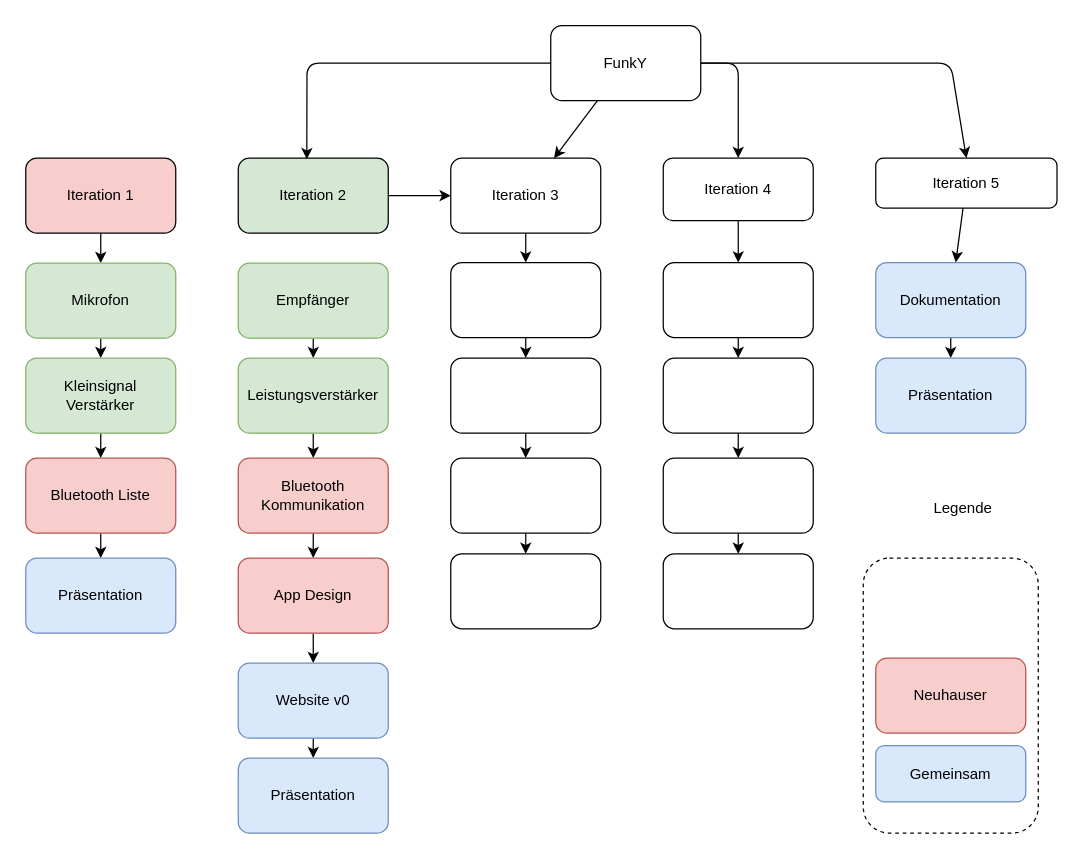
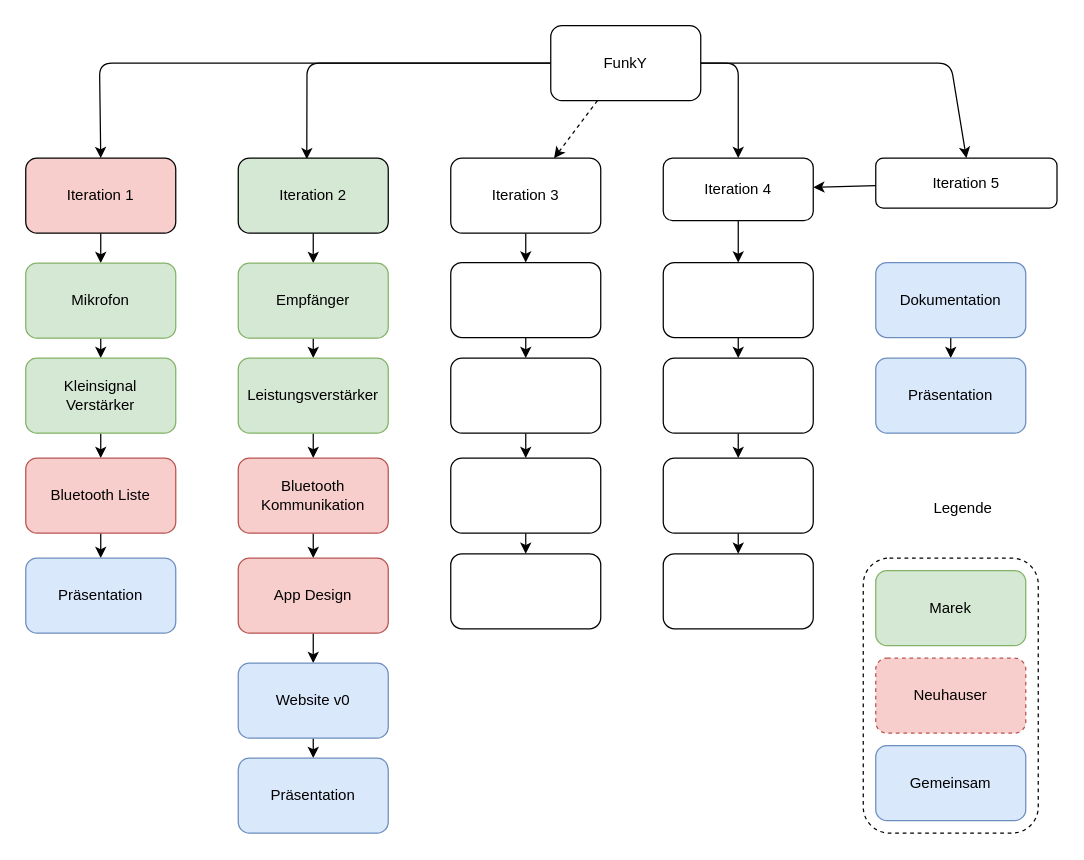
edge "FunkY" -> "Iteration 1": added
edge "FunkY" -> "Iteration 3": style solid -> dashed
edge "Iteration 2" -> "Iteration 3": now "Iteration 2" -> "Empfänger"
edge "Iteration 5" -> "Dokumentation": now "Iteration 5" -> "Iteration 4"
node "Marek": added
node "Neuhauser": style solid -> dashed
node "Gemeinsam": size 150x56 -> 150x75
